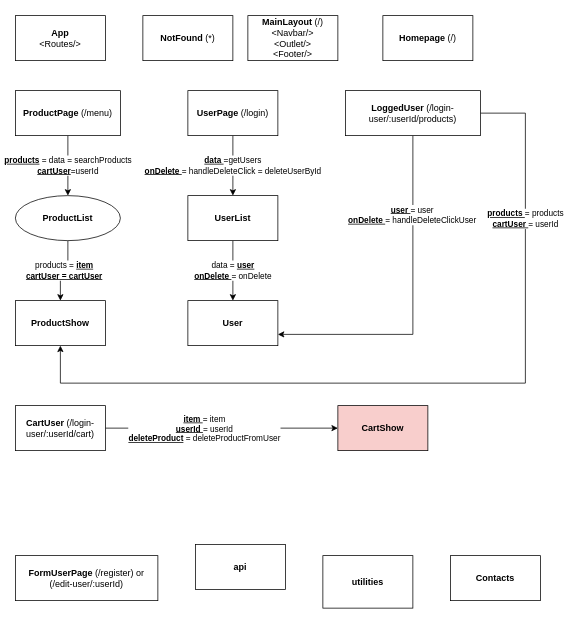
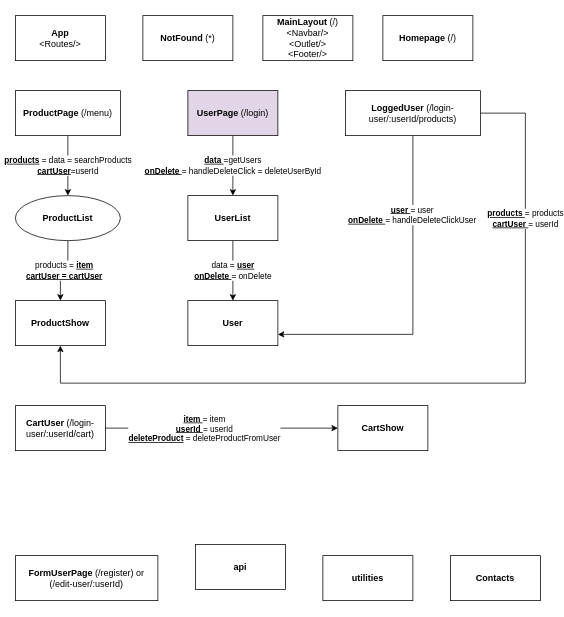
node "MainLayout (/) <Navbar/> <Outlet/> <Footer/>": moved (293, 38) -> (308, 38)
node "UserPage (/login)": fillcolor #ffffff -> #e1d5e7
node "CartShow": fillcolor #f8cecc -> #ffffff
node "utilities": size 90x53 -> 90x45
